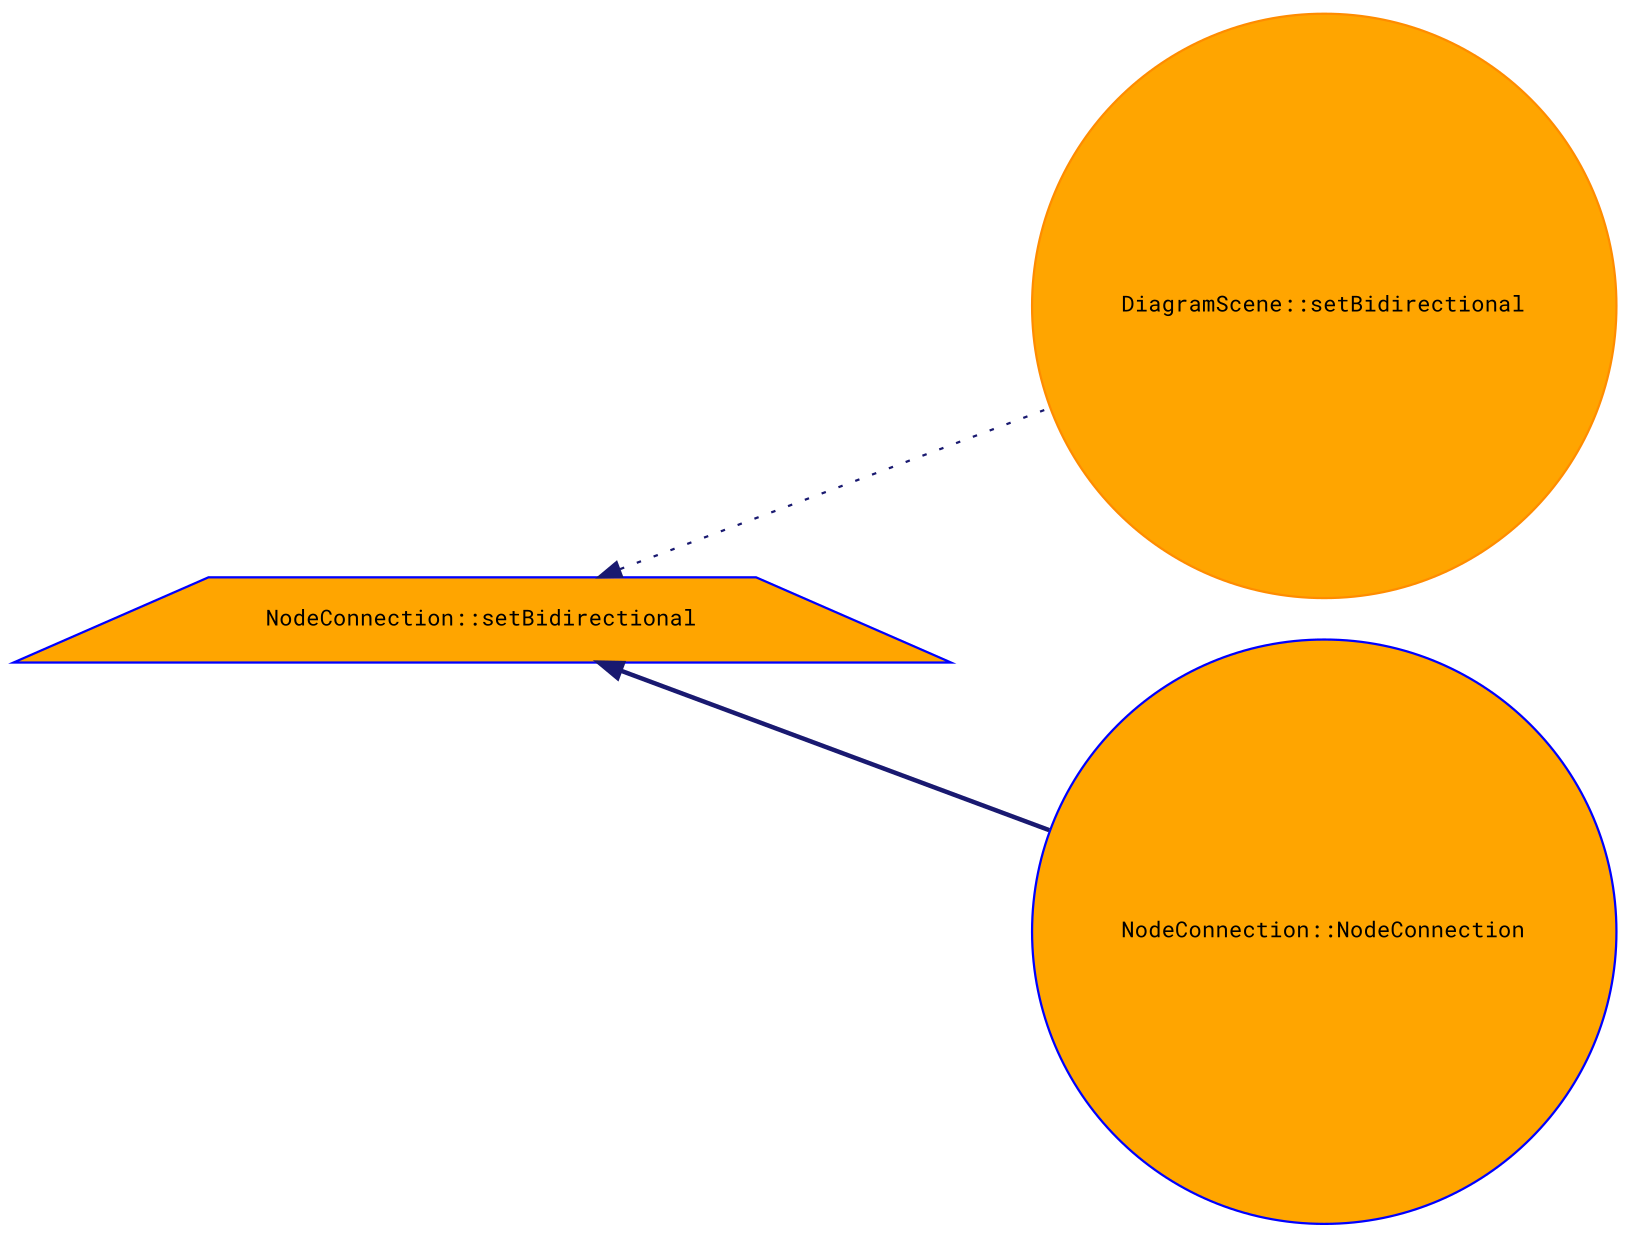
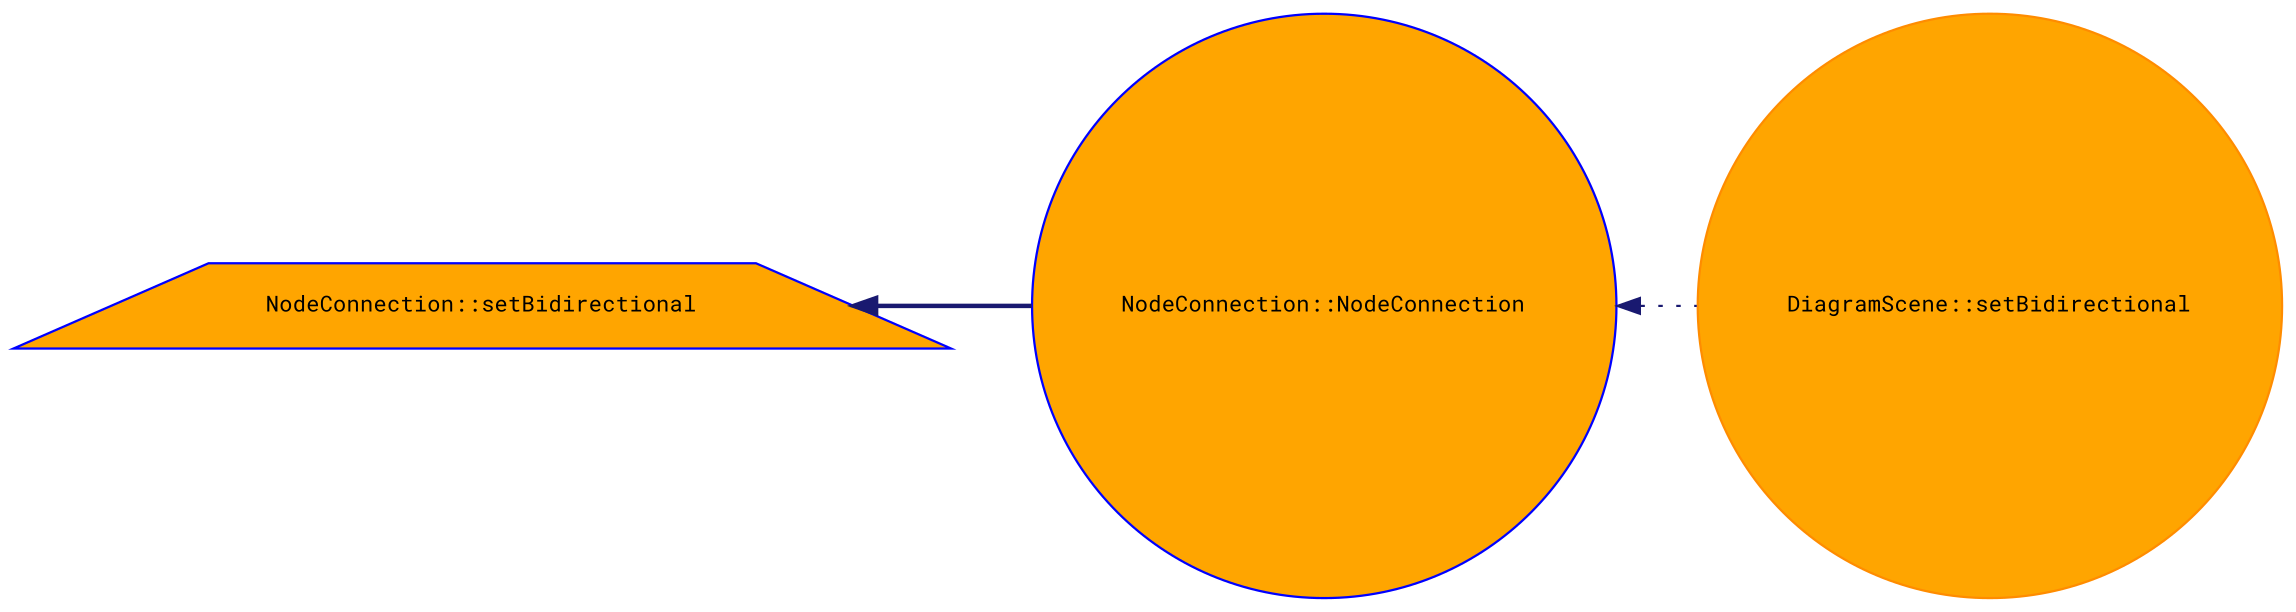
edge "DiagramScene::setBidirectional" -> "NodeConnection::setBidirectional": now "DiagramScene::setBidirectional" -> "NodeConnection::NodeConnection"
